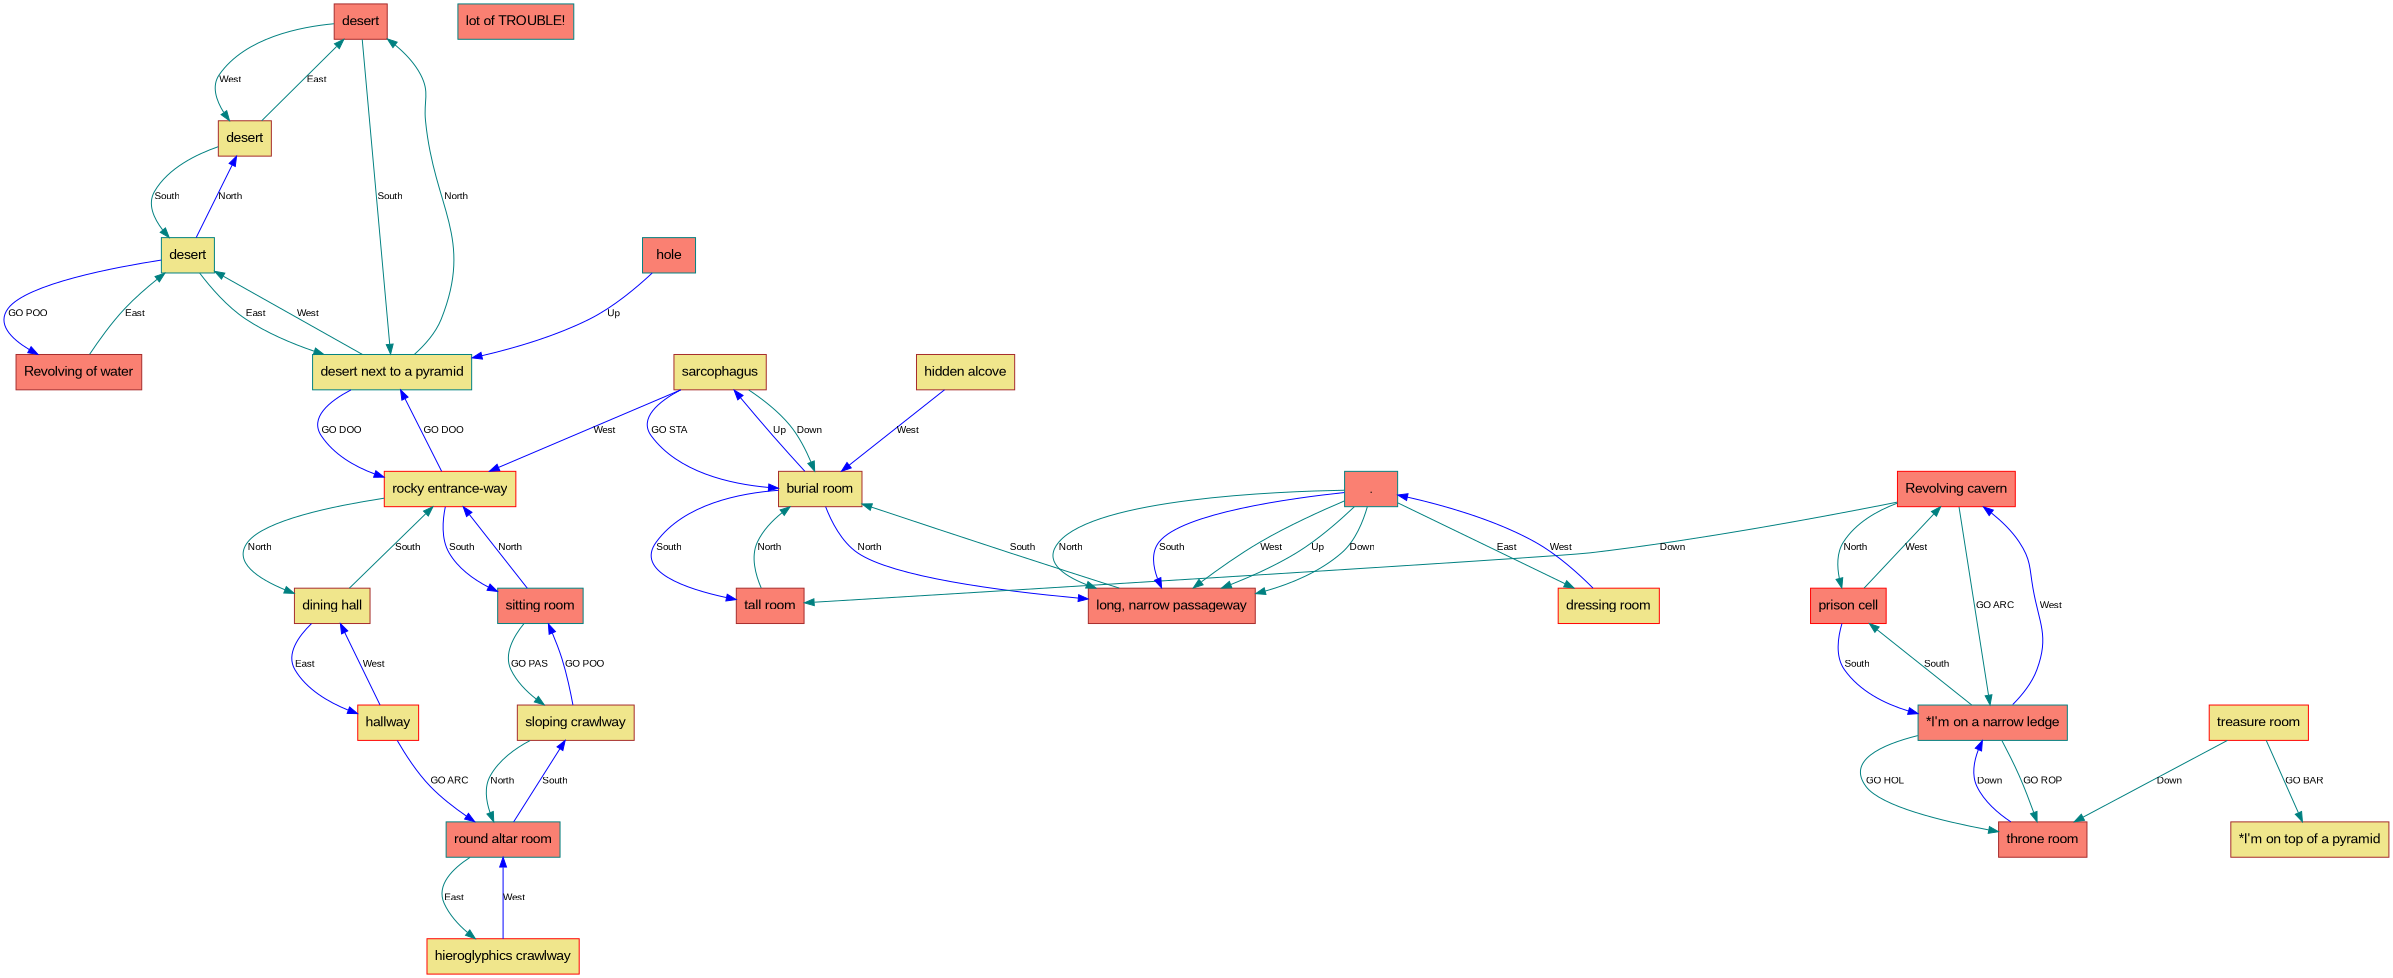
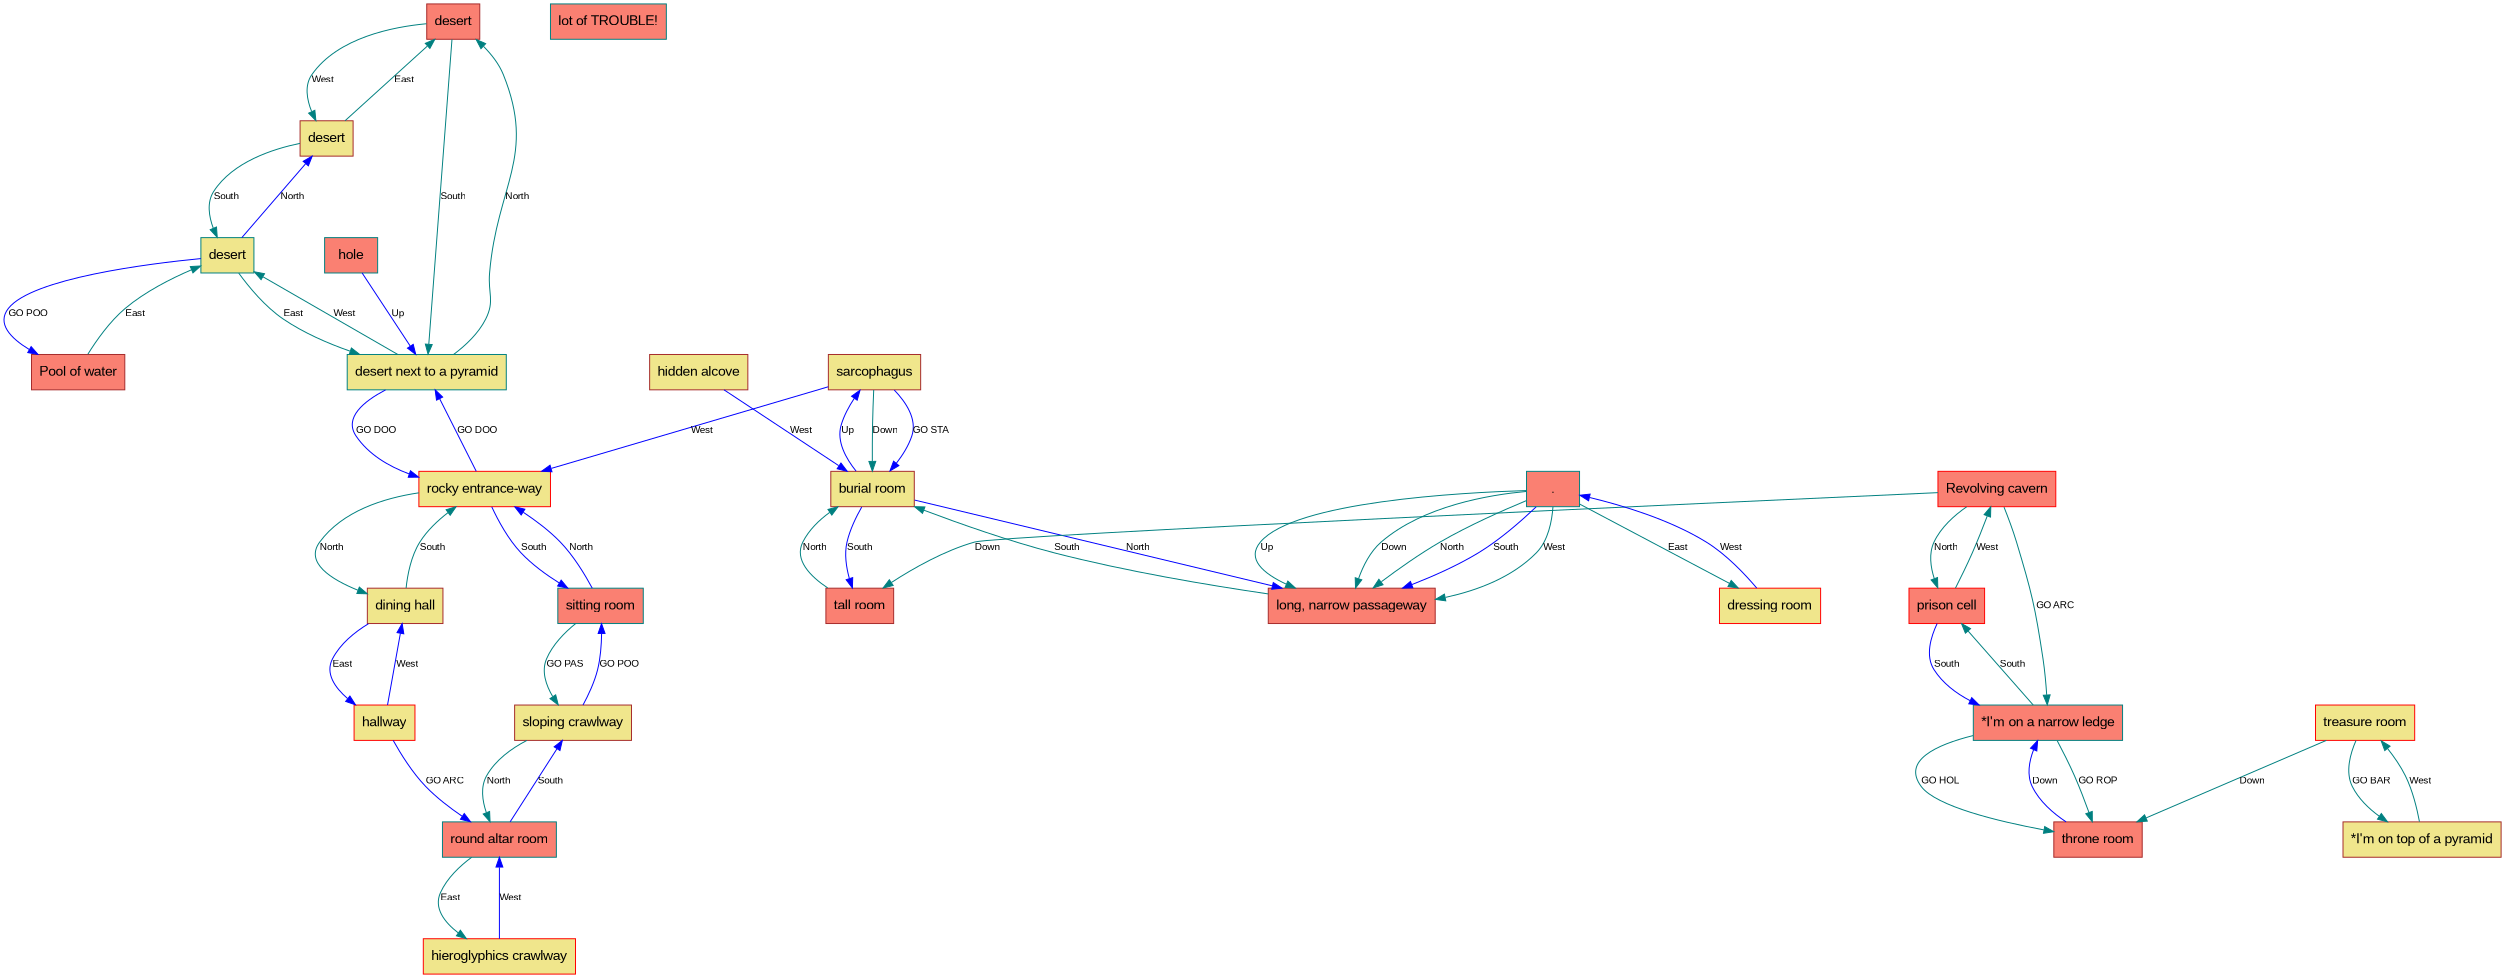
node "Revolving of water": label "Revolving of water" -> "Pool of water"
edge "*I'm on a narrow ledge" -> "Revolving cavern": removed, label "West"
edge "*I'm on top of a pyramid" -> "treasure room": added, label "West"
